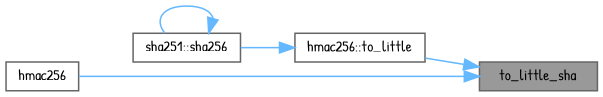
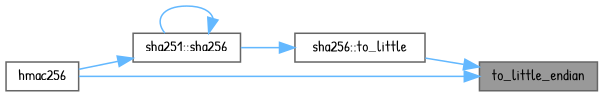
node "hmac256::to_little": label "hmac256::to_little" -> "sha256::to_little"
edge "hmac256" -> "sha251::sha256": added
node "to_little_sha": label "to_little_sha" -> "to_little_endian"
